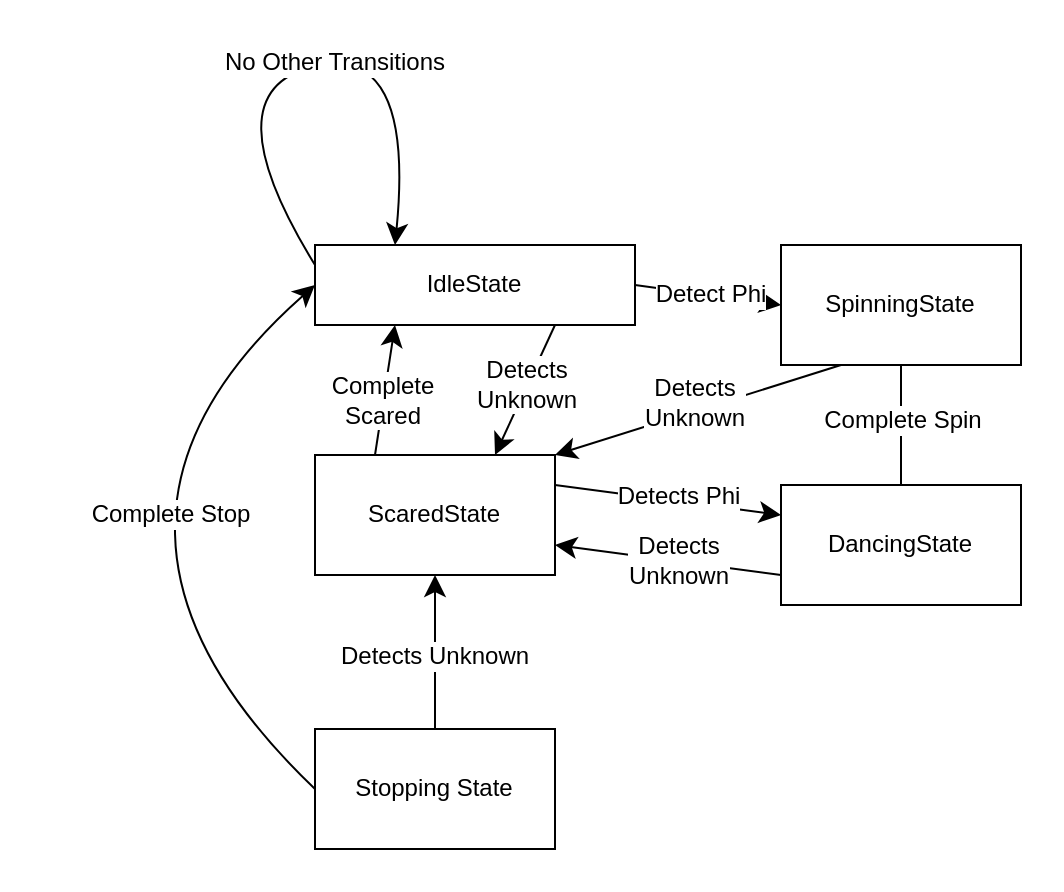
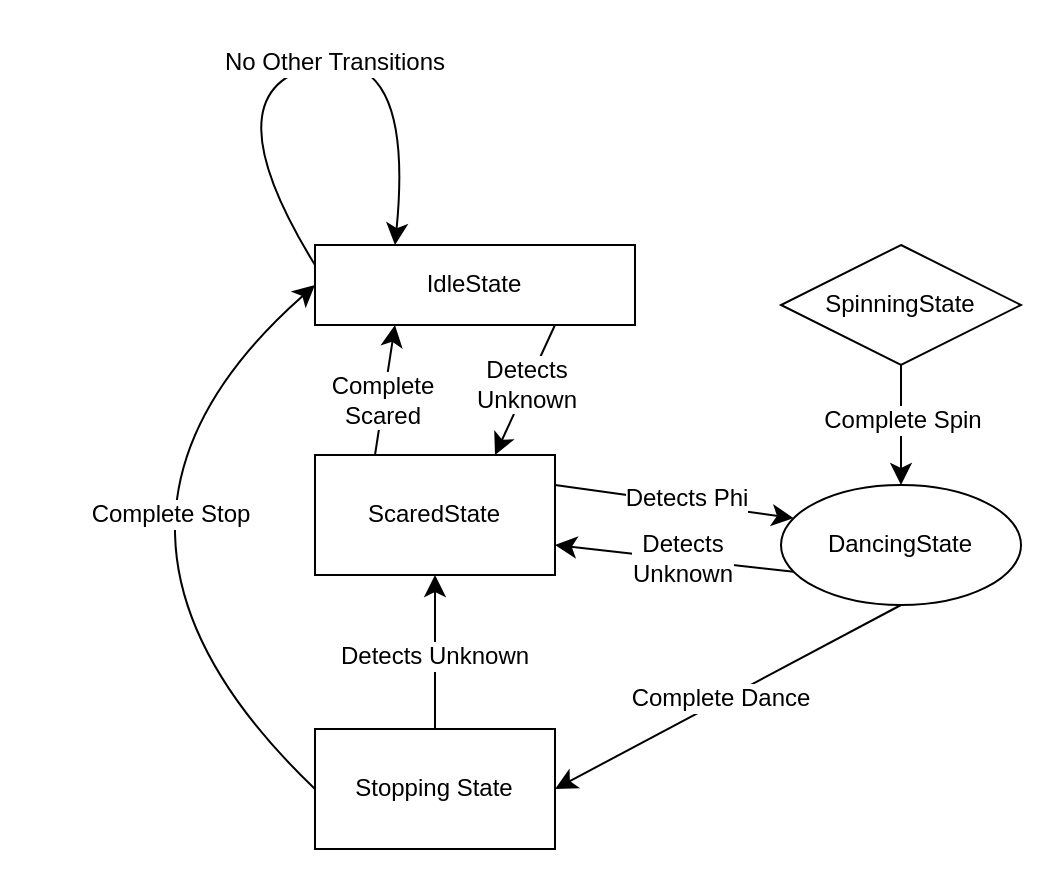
edge "IdleState" -> "SpinningState": removed, label "Detect Phi"
node "SpinningState": shape rectangle -> diamond
edge "SpinningState" -> "ScaredState": removed, label "Detects Unknown"
edge "SpinningState" -- "DancingState": arrowhead none -> classic
node "DancingState": shape rectangle -> ellipse
edge "DancingState" -> "Stopping State": added, label "Complete Dance"
